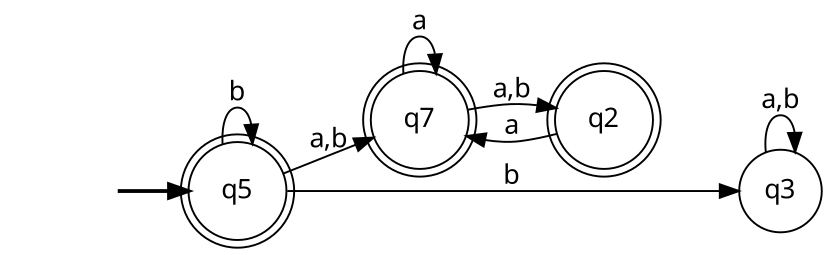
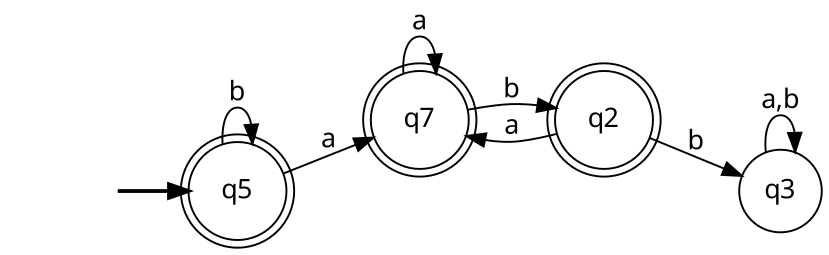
edge "q7" -> "q2": label "a,b" -> "b"
edge "q5" -> "q7": label "a,b" -> "a"
edge "q5" -> "q3": now "q2" -> "q3"
